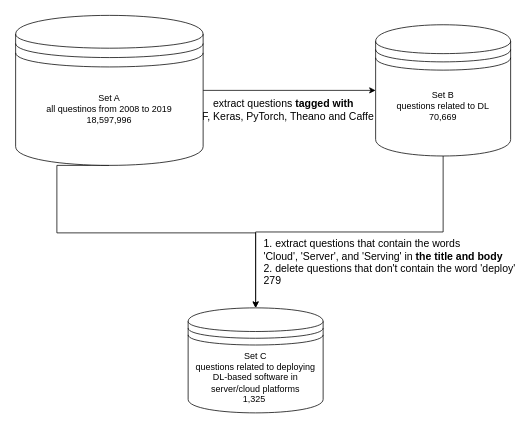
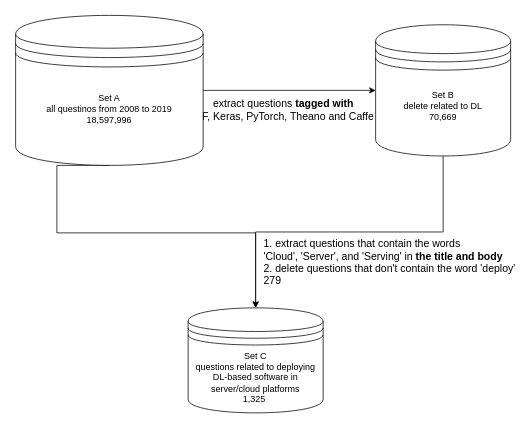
node "Set B questions related to DL 70,669": label "Set B questions related to DL 70,669" -> "Set B delete related to DL 70,669"
